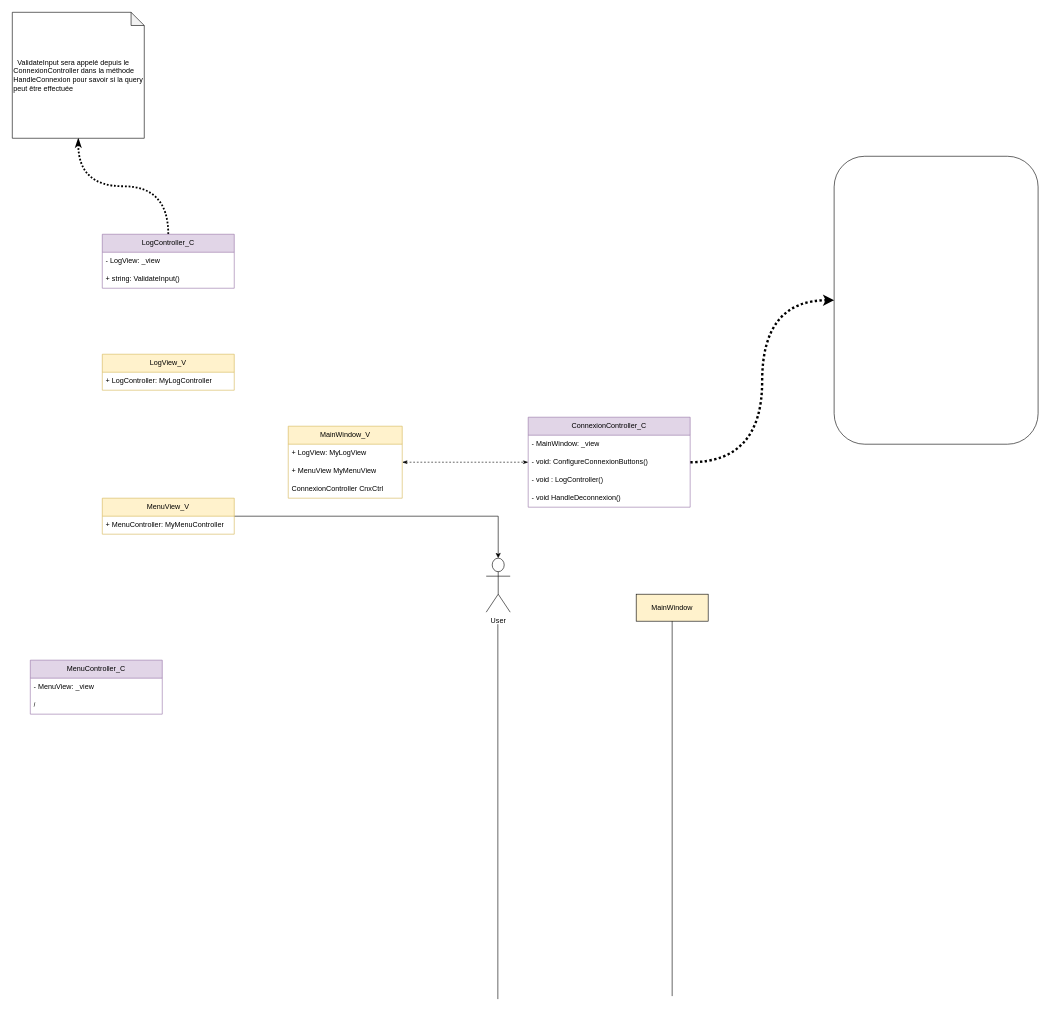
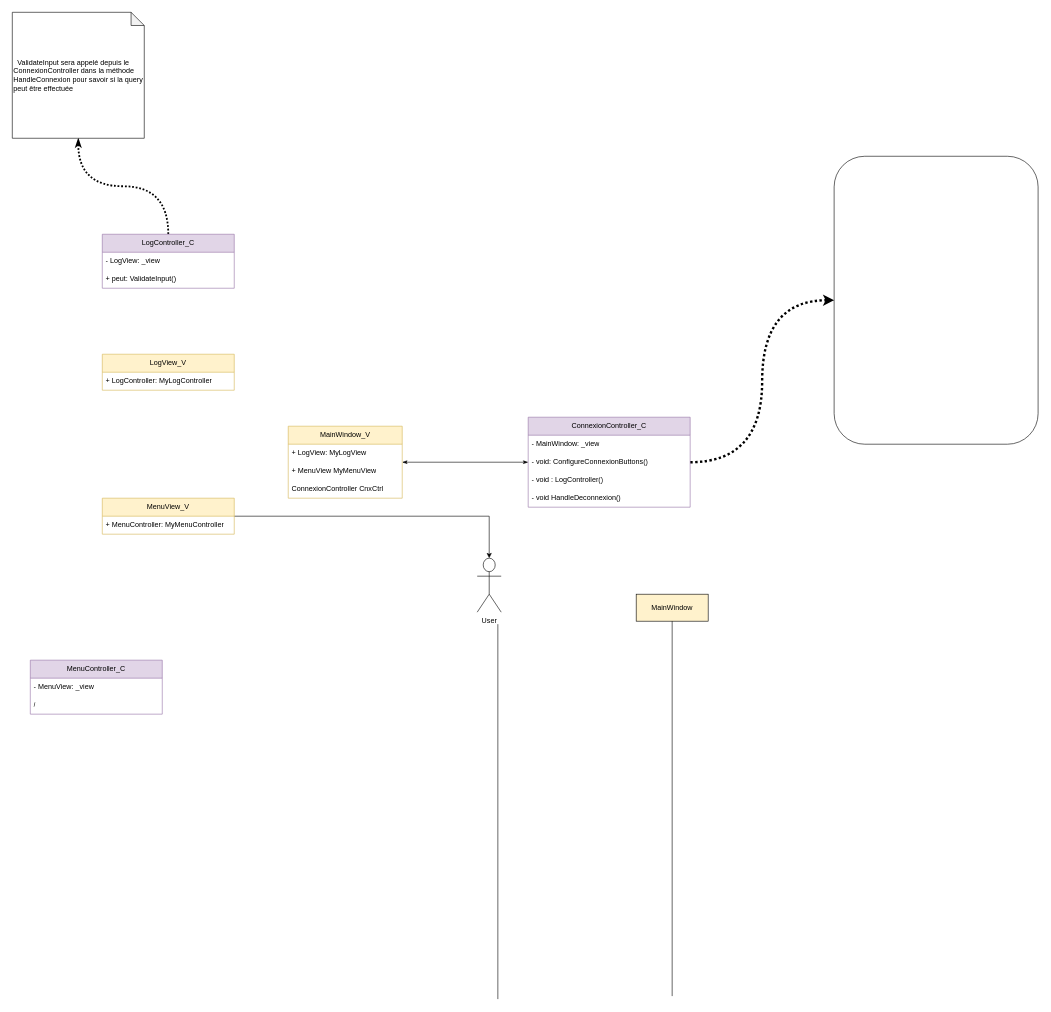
node "+ string: ValidateInput()": label "+ string: ValidateInput()" -> "+ peut: ValidateInput()"
edge "MainWindow_V" -- "- void: ConfigureConnexionButtons()": style dashed -> solid
node "User": moved (498, 585) -> (489, 585)
